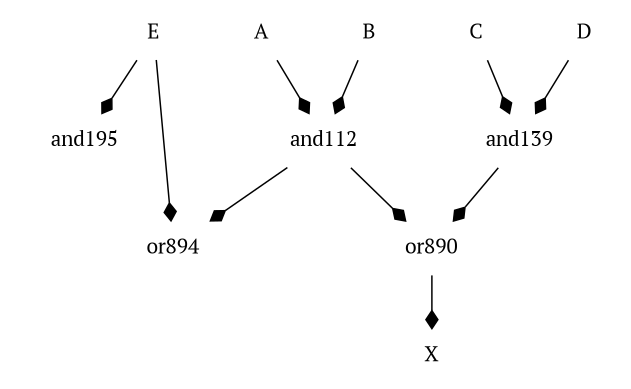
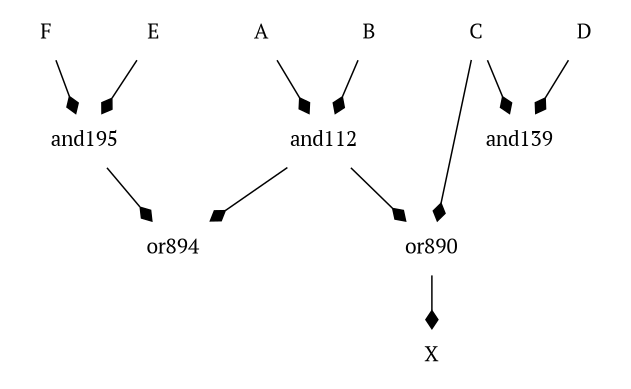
node "F": added
edge "E" -> "or894": now "and195" -> "or894"
edge "and139" -> "or890": now "C" -> "or890"
